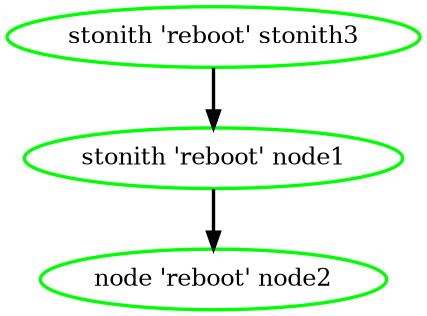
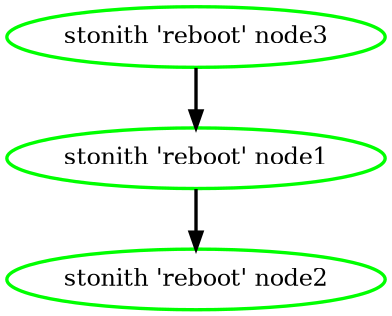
node "stonith 'reboot' stonith3": label "stonith 'reboot' stonith3" -> "stonith 'reboot' node3"
node "node 'reboot' node2": label "node 'reboot' node2" -> "stonith 'reboot' node2"
